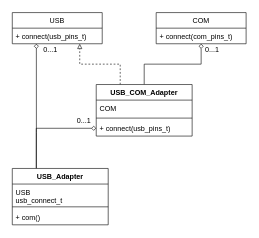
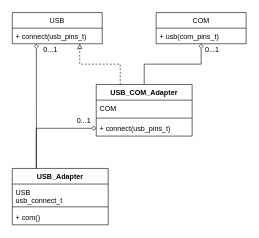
node "+ connect(com_pins_t)": label "+ connect(com_pins_t)" -> "+ usb(com_pins_t)"
